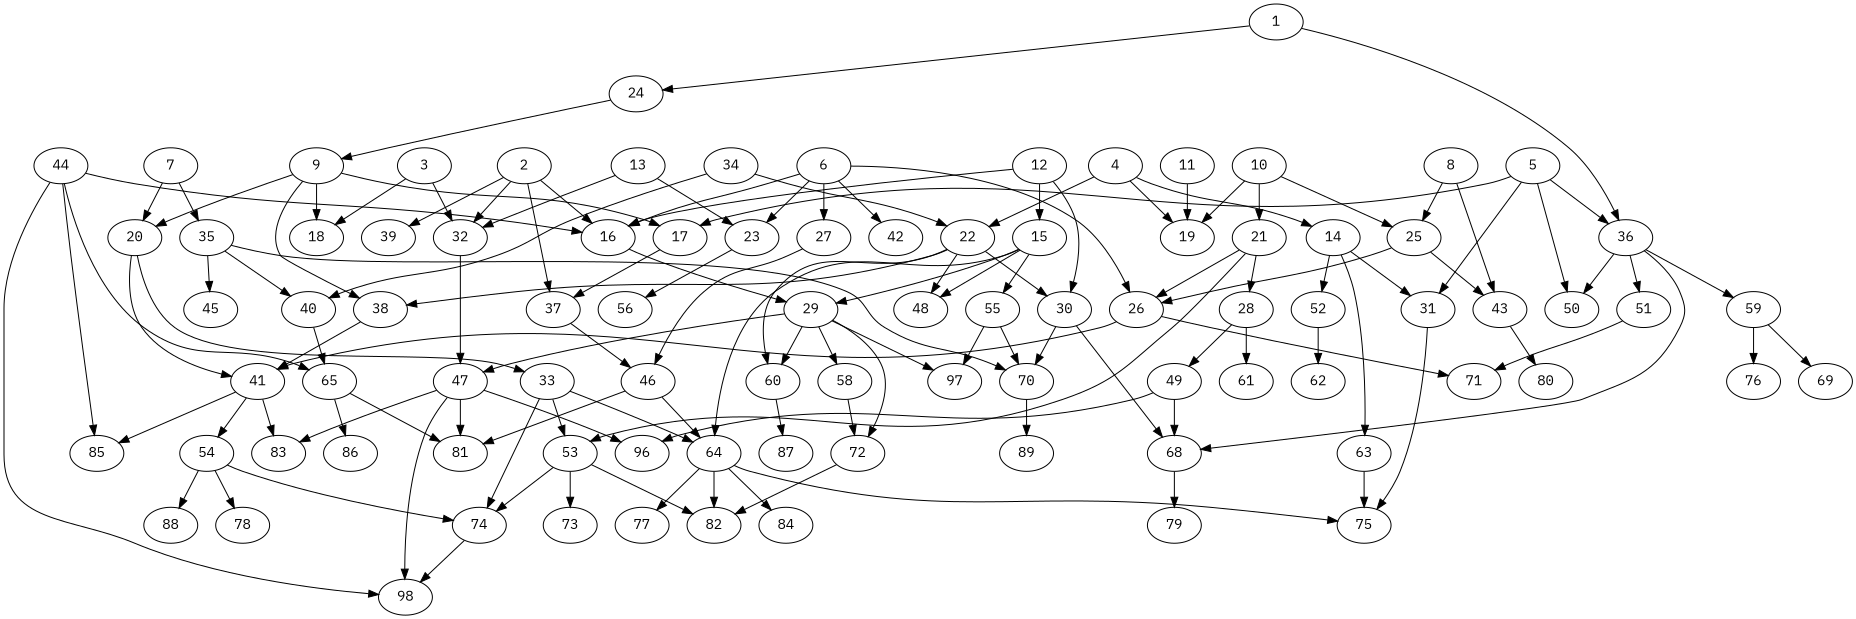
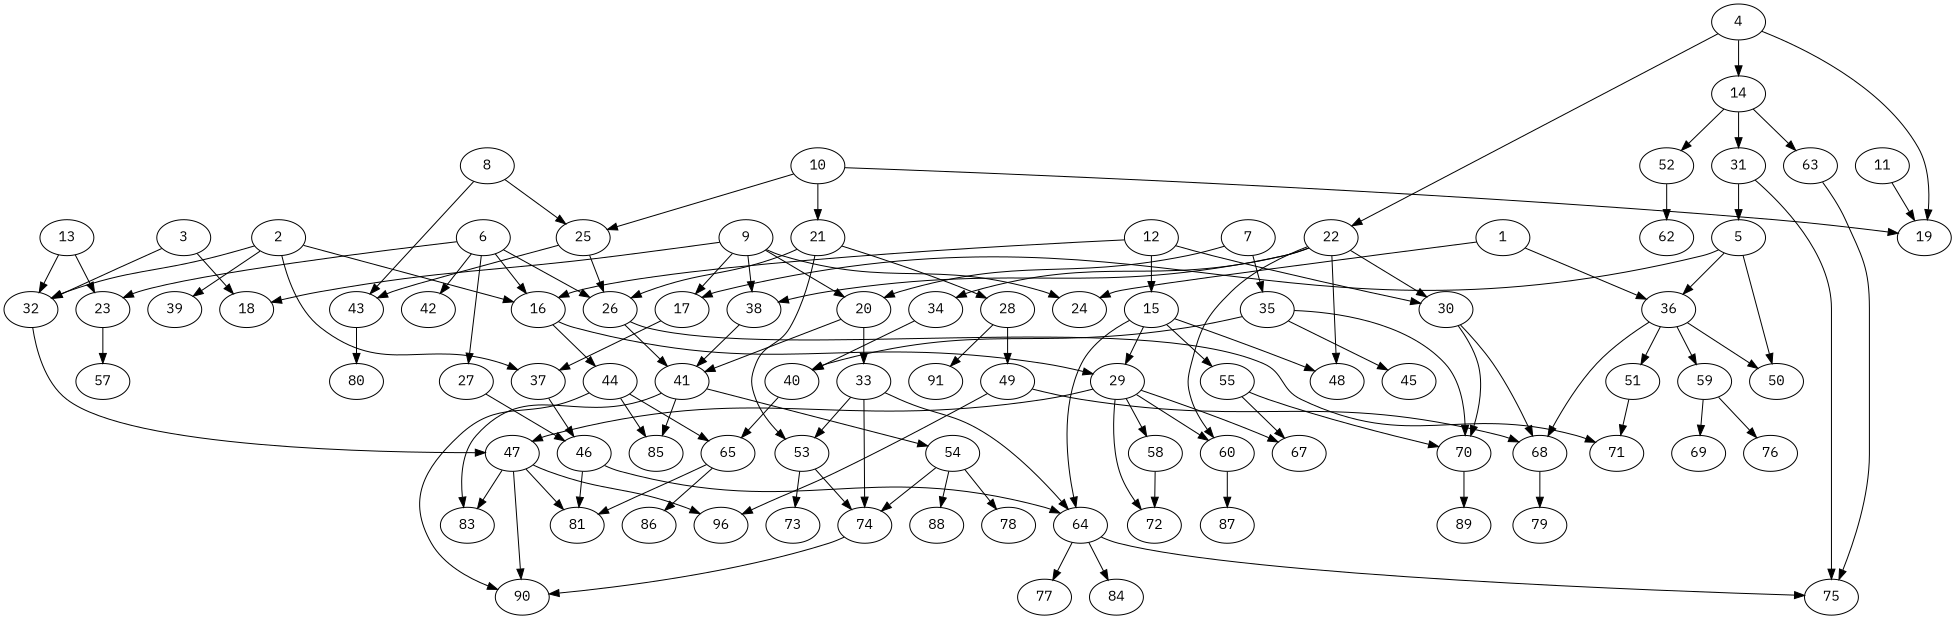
edge "24" -> "9": reversed
edge "34" -> "22": reversed
edge "44" -> "16": reversed
edge "5" -> "31": reversed
node "56": label "56" -> "57"
node "97": label "97" -> "67"
node "61": label "61" -> "91"
node "82": removed
node "98": label "98" -> "90"
